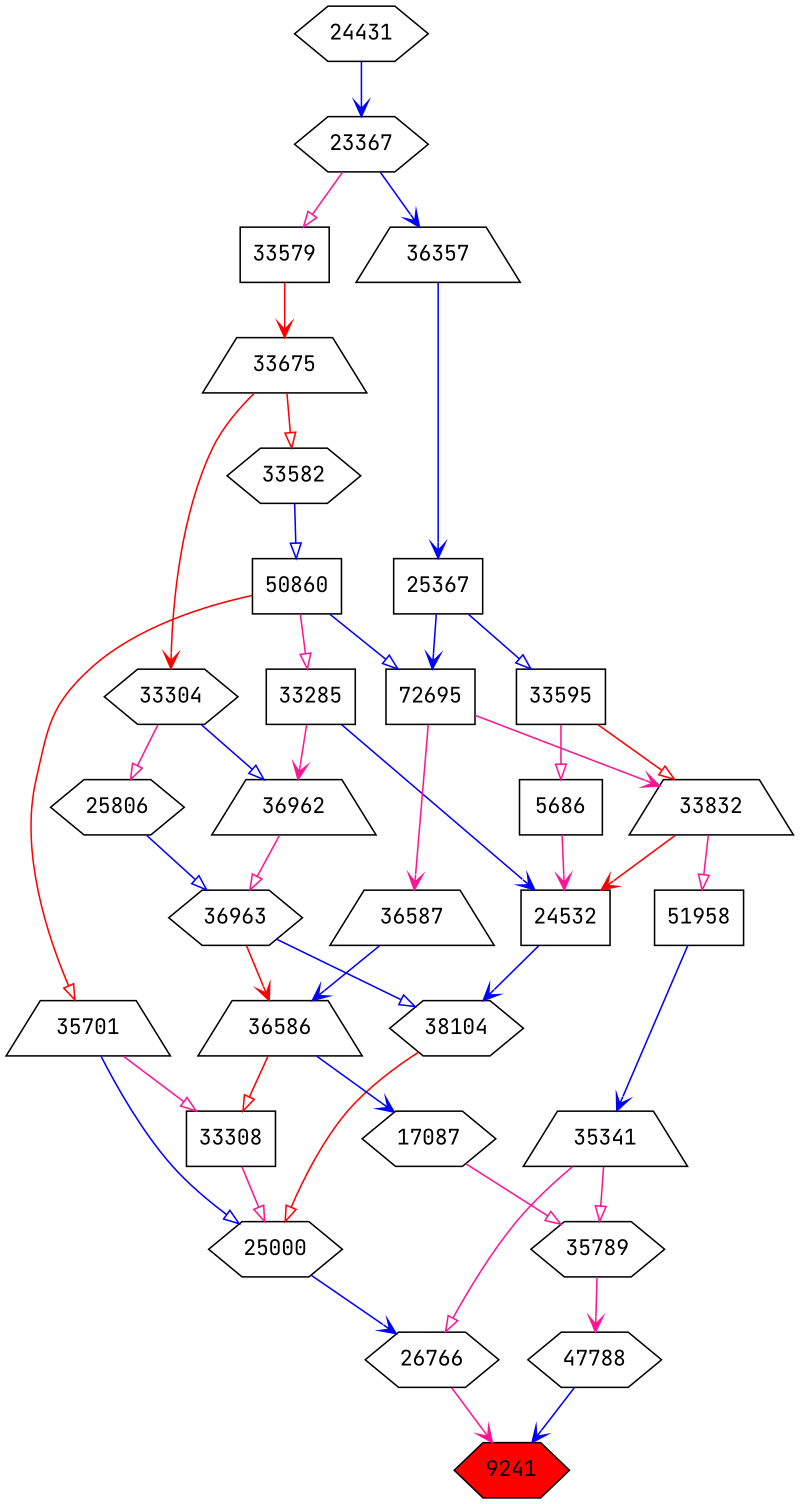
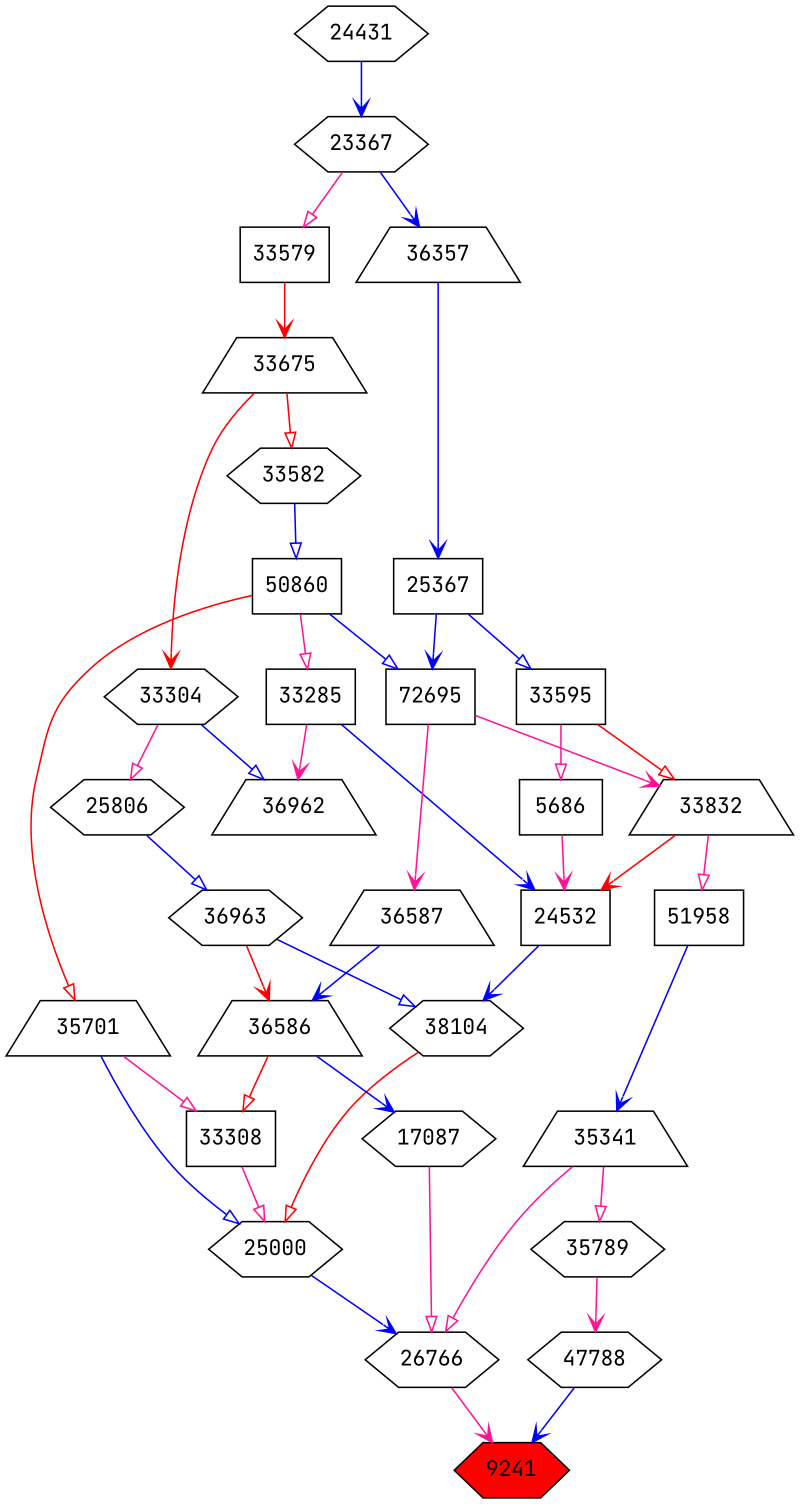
edge "36962" -> "36963": removed
edge "17087" -> "35789": now "17087" -> "26766"
